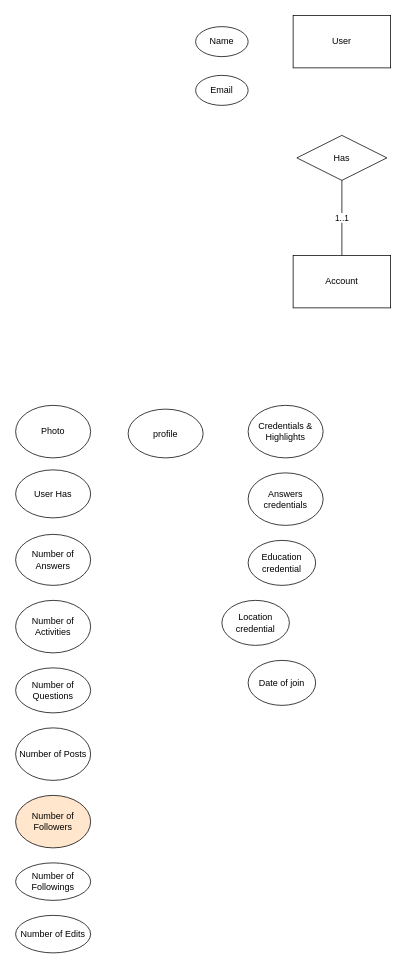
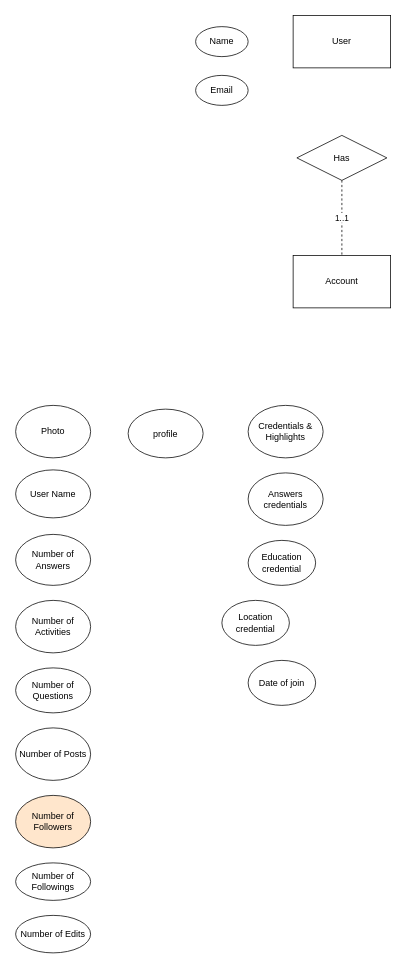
edge "Has" -- "Account": style solid -> dashed
node "User Has": label "User Has" -> "User Name"
